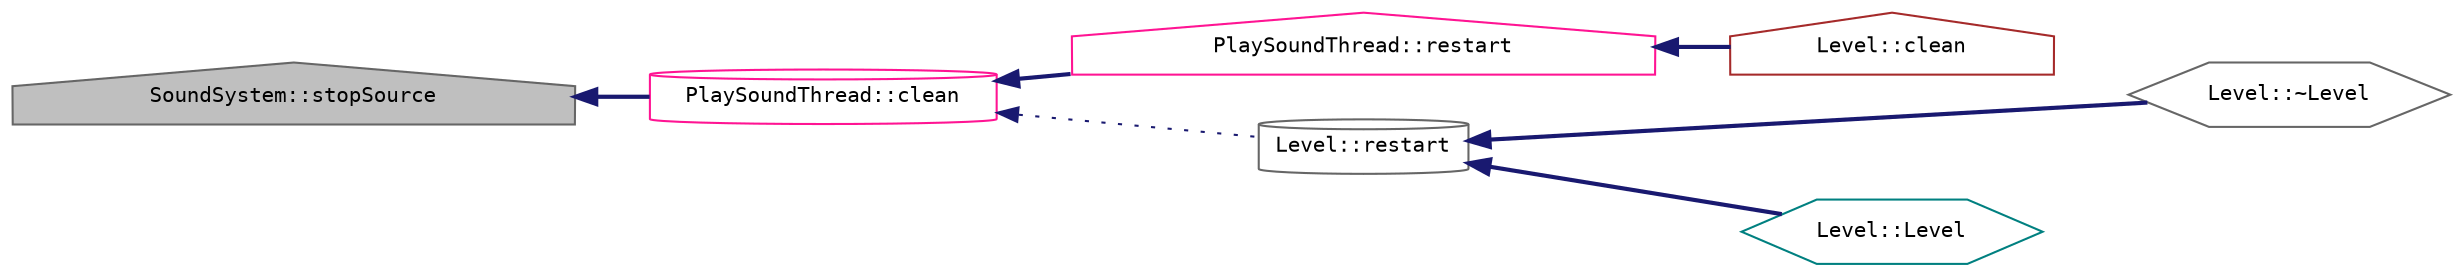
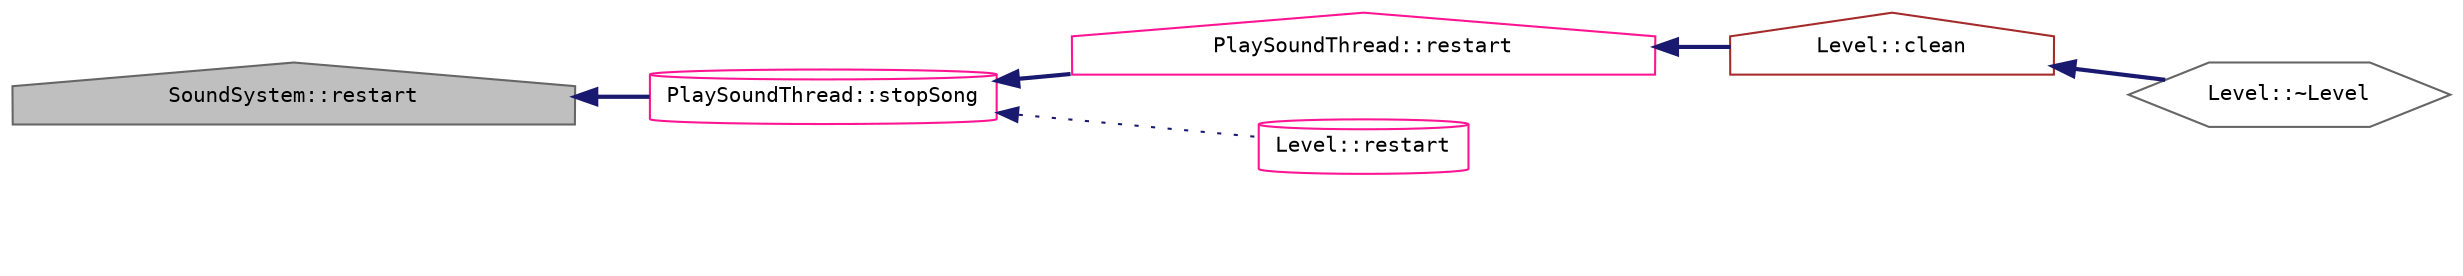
node "SoundSystem::stopSource": label "SoundSystem::stopSource" -> "SoundSystem::restart"
node "PlaySoundThread::clean": label "PlaySoundThread::clean" -> "PlaySoundThread::stopSong"
edge "Level::~Level" -> "Level::restart": now "Level::~Level" -> "Level::clean"
node "Level::restart": color gray40 -> deeppink
node "Level::Level": removed
